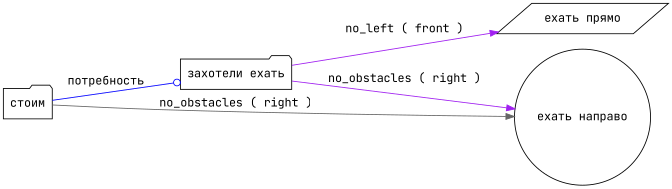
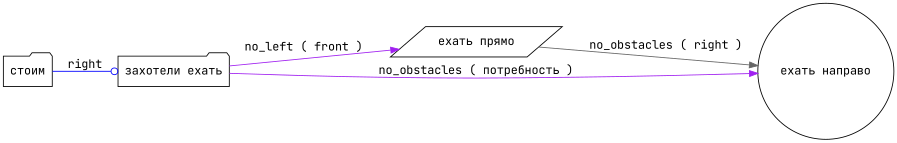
edge "захотели ехать" -> "ехать направо": label "no_obstacles ( right )" -> "no_obstacles ( потребность )"
edge "стоим" -> "захотели ехать": label "потребность" -> "right"
edge "стоим" -> "ехать направо": now "ехать прямо" -> "ехать направо"
